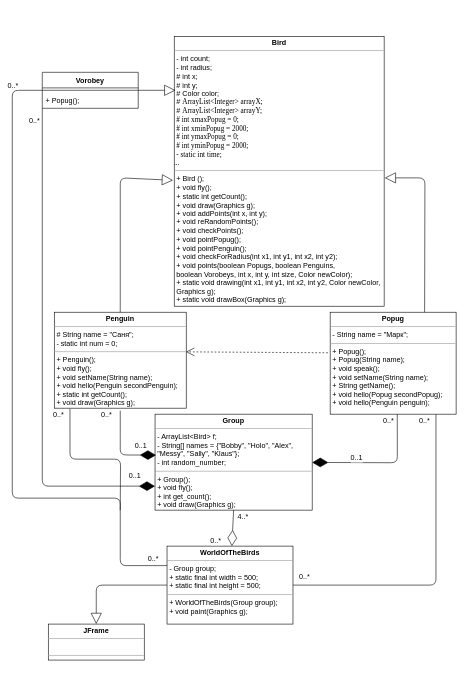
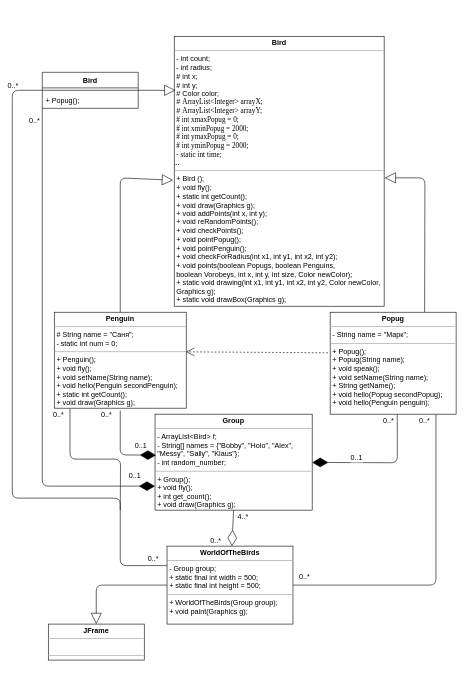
node "Vorobey": label "Vorobey" -> "Bird"
